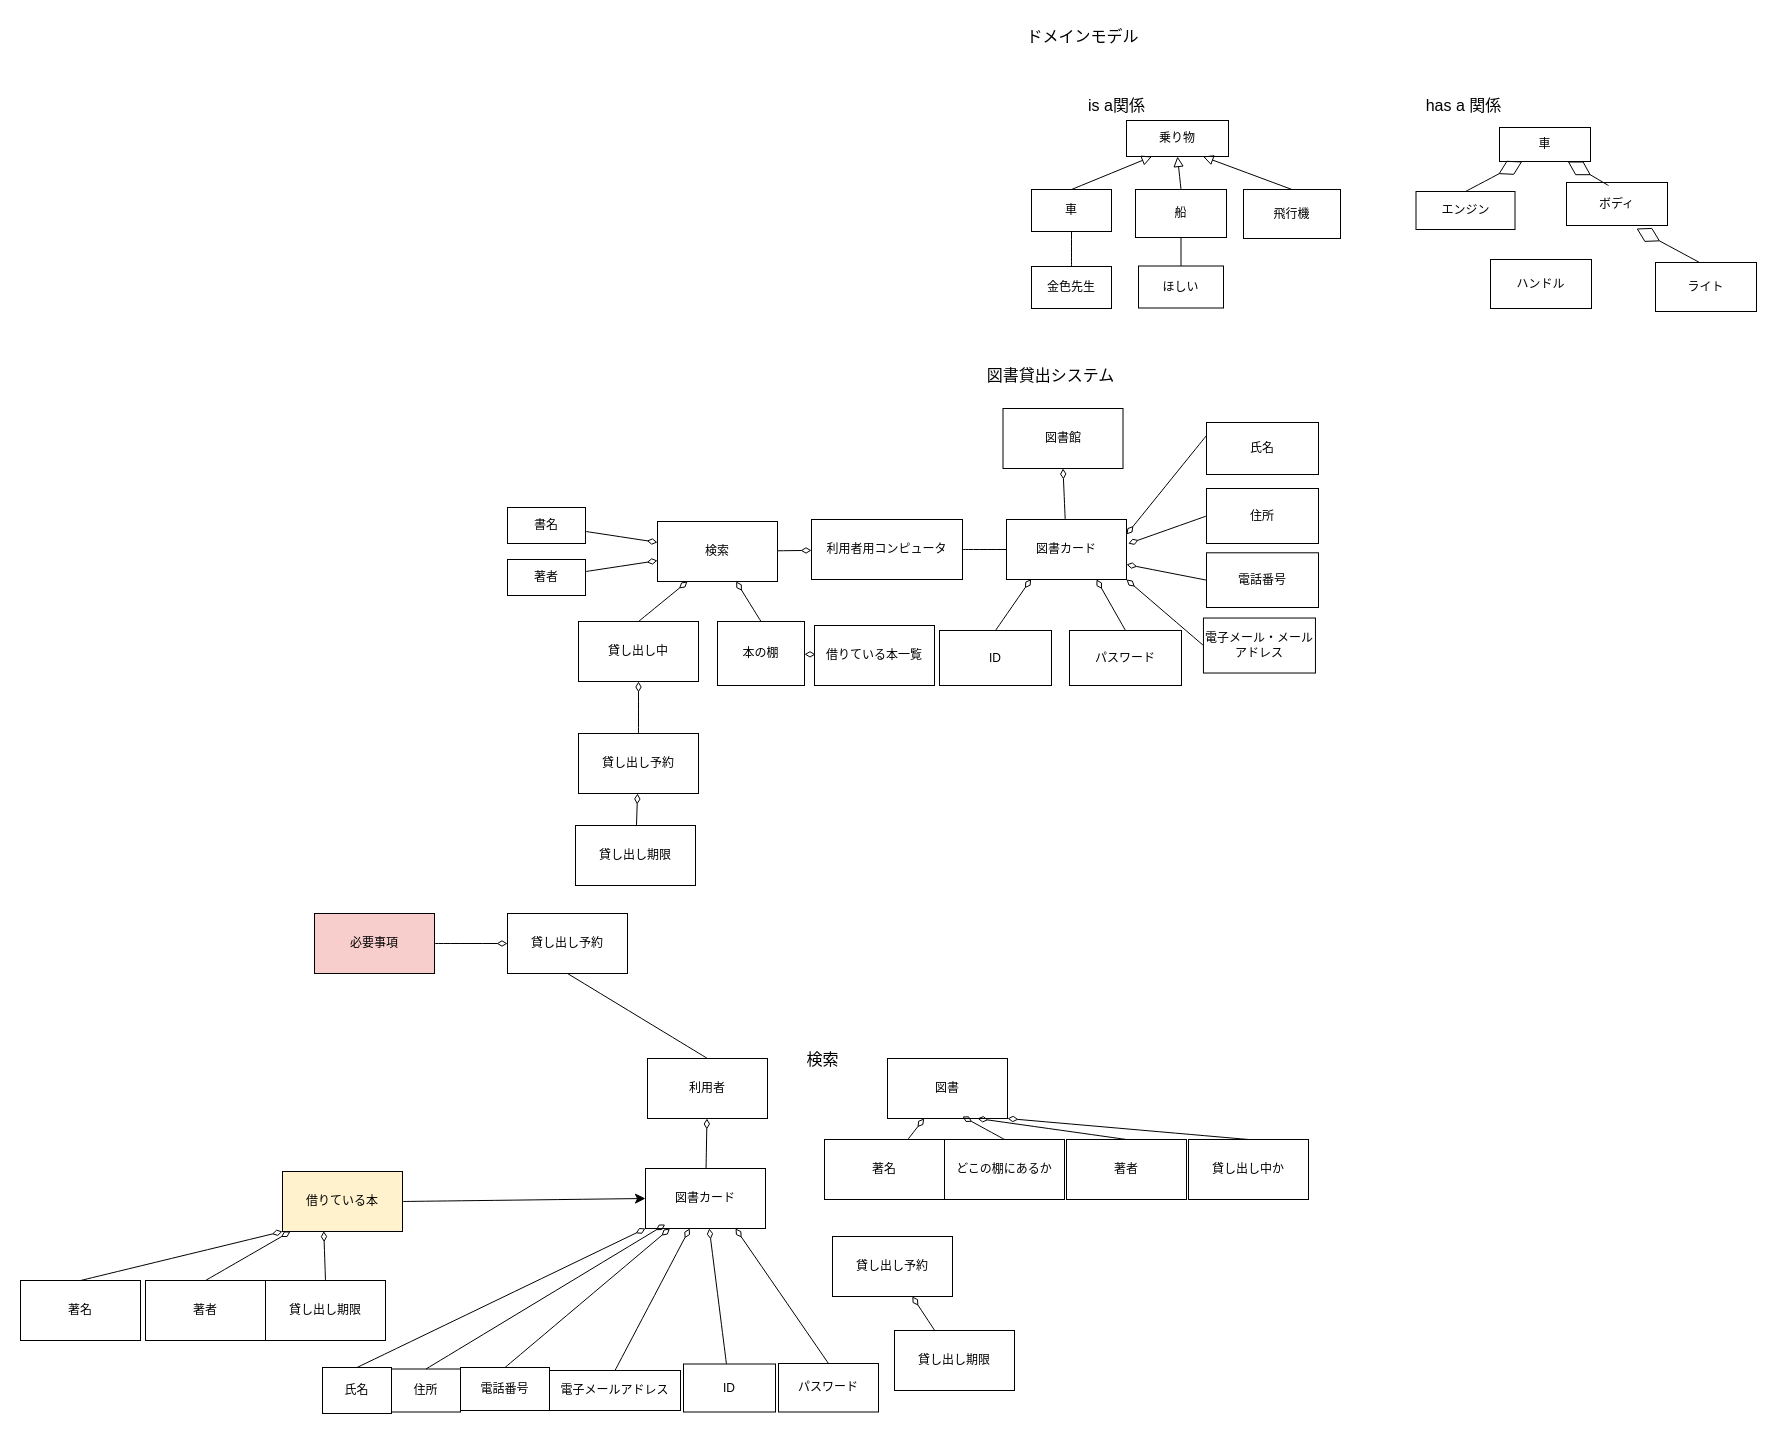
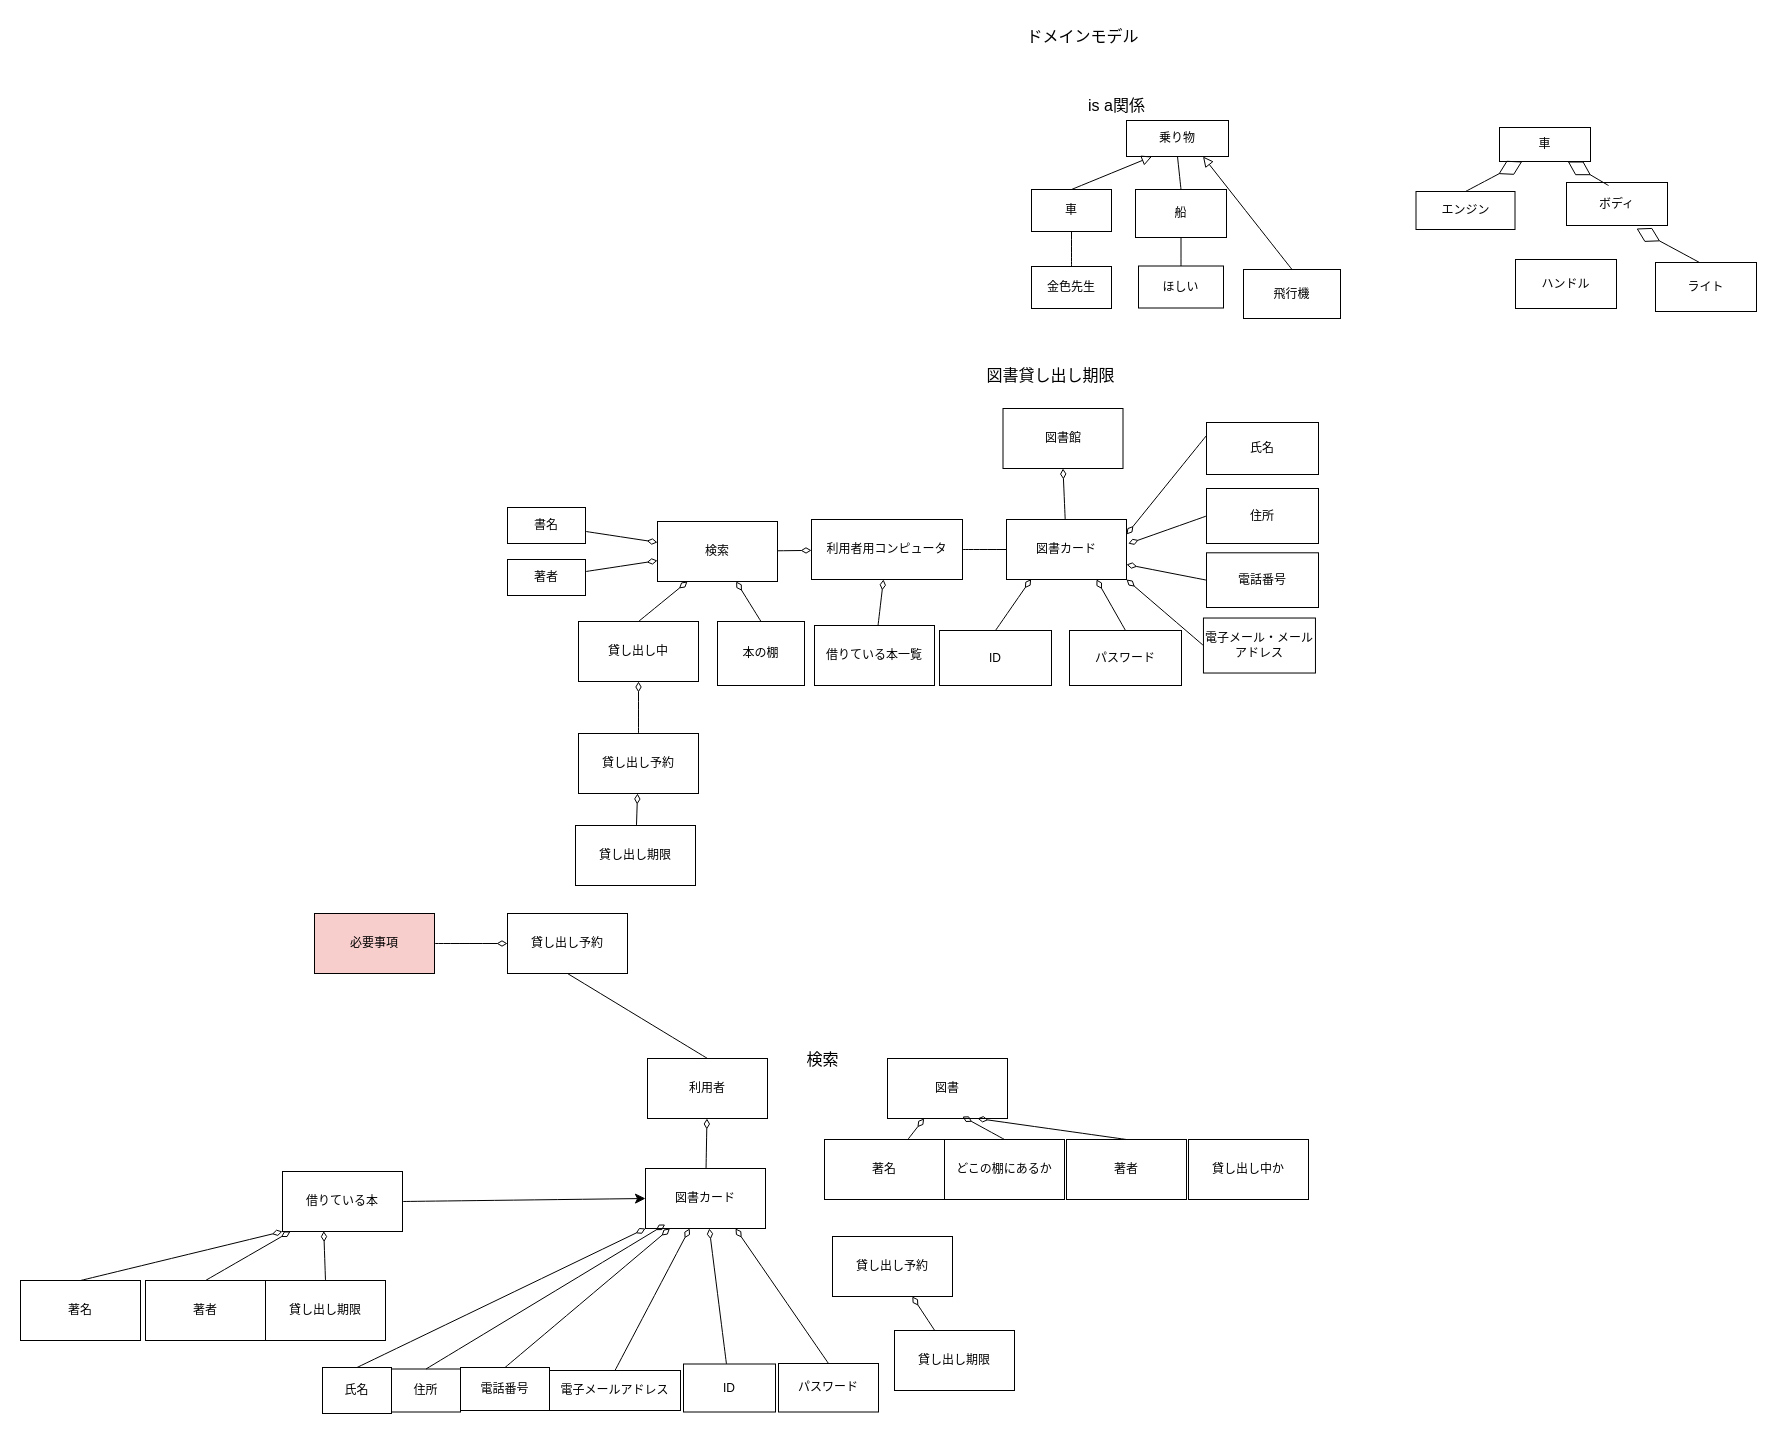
node "has a 関係": removed
edge "船" -> "乗り物": arrowhead block -> none
node "飛行機": moved (1292, 214) -> (1292, 294)
node "ハンドル": moved (1541, 284) -> (1566, 284)
node "図書貸出システム": label "図書貸出システム" -> "図書貸し出し期限"
edge "借りている本一覧" -> "本の棚": now "借りている本一覧" -> "利用者用コンピュータ"
edge "貸し出し中か" -> "図書": removed
node "借りている本": fillcolor #fff2cc -> #ffffff
